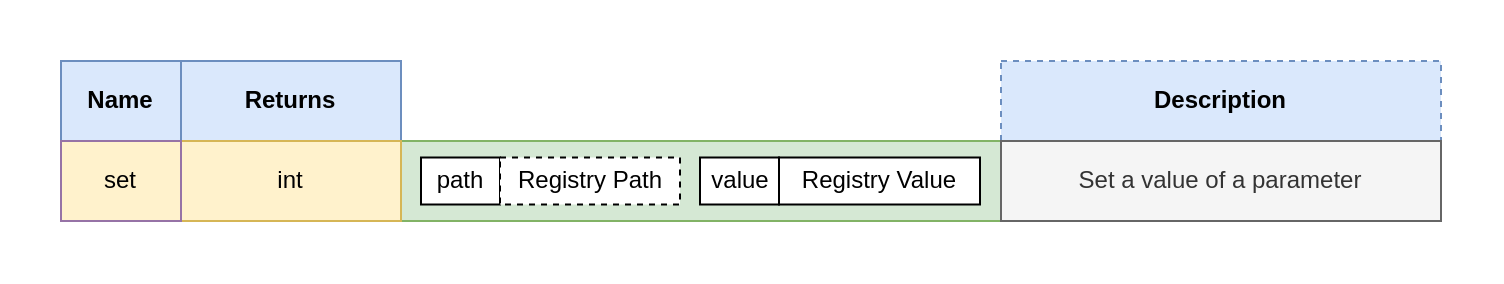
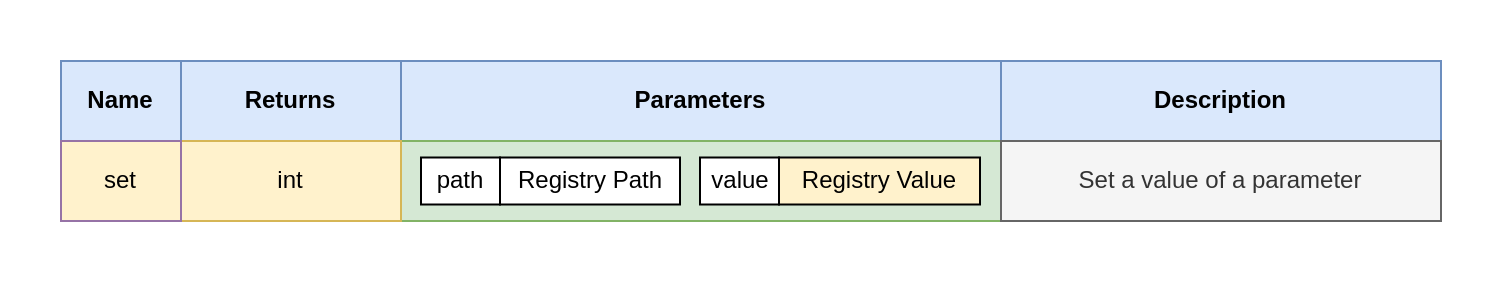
node "Parameters": added
node "Description": style dashed -> solid
node "Registry Path": style dashed -> solid
node "Registry Value": fillcolor #ffffff -> #fff2cc
